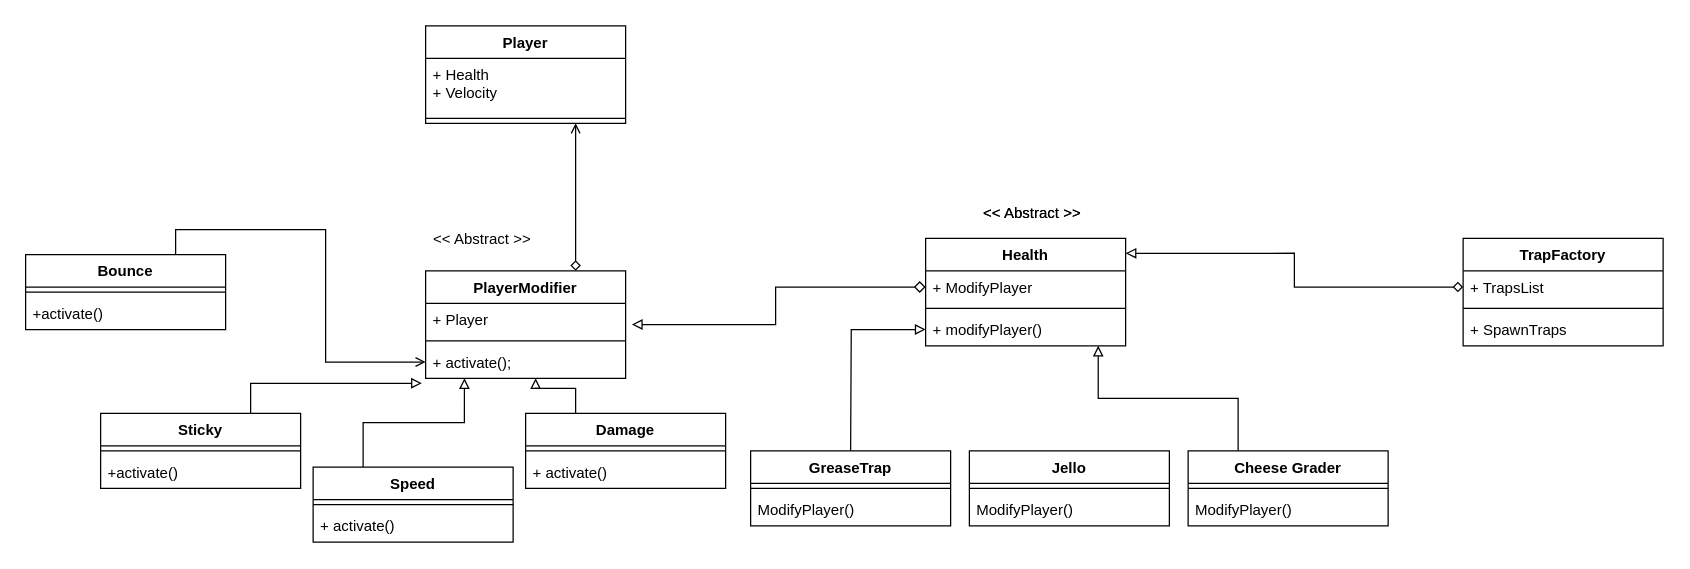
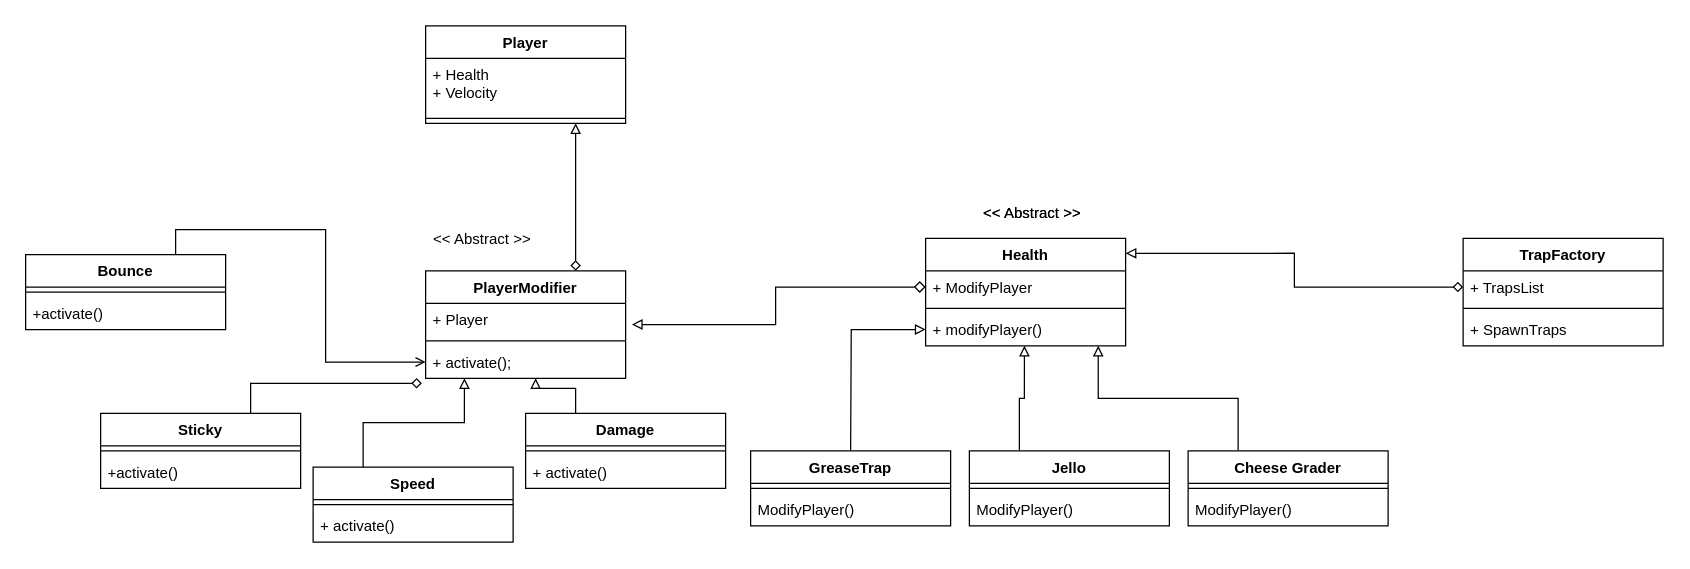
edge "Player" -- "PlayerModifier": arrowhead open -> block
edge "Sticky" -> "+ activate();": arrowhead block -> diamond
edge "Jello" -> "+ modifyPlayer()": added
